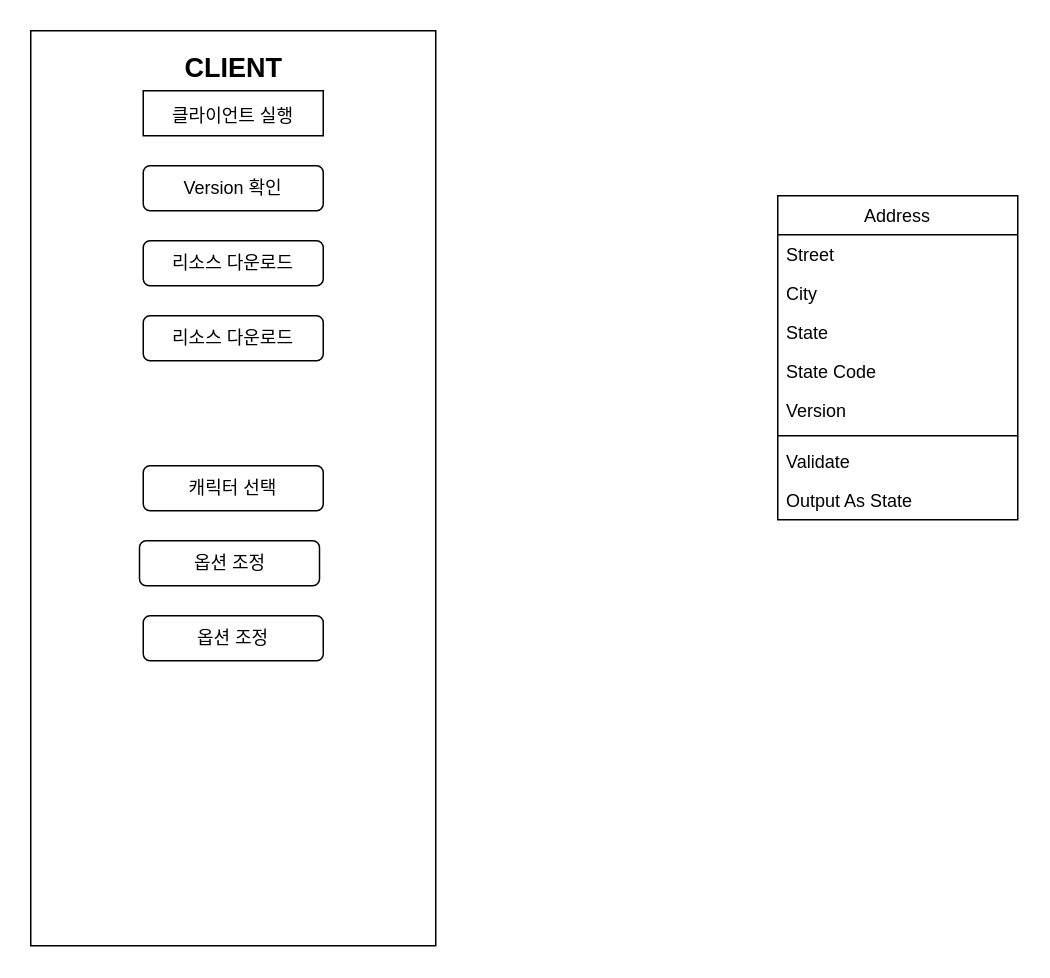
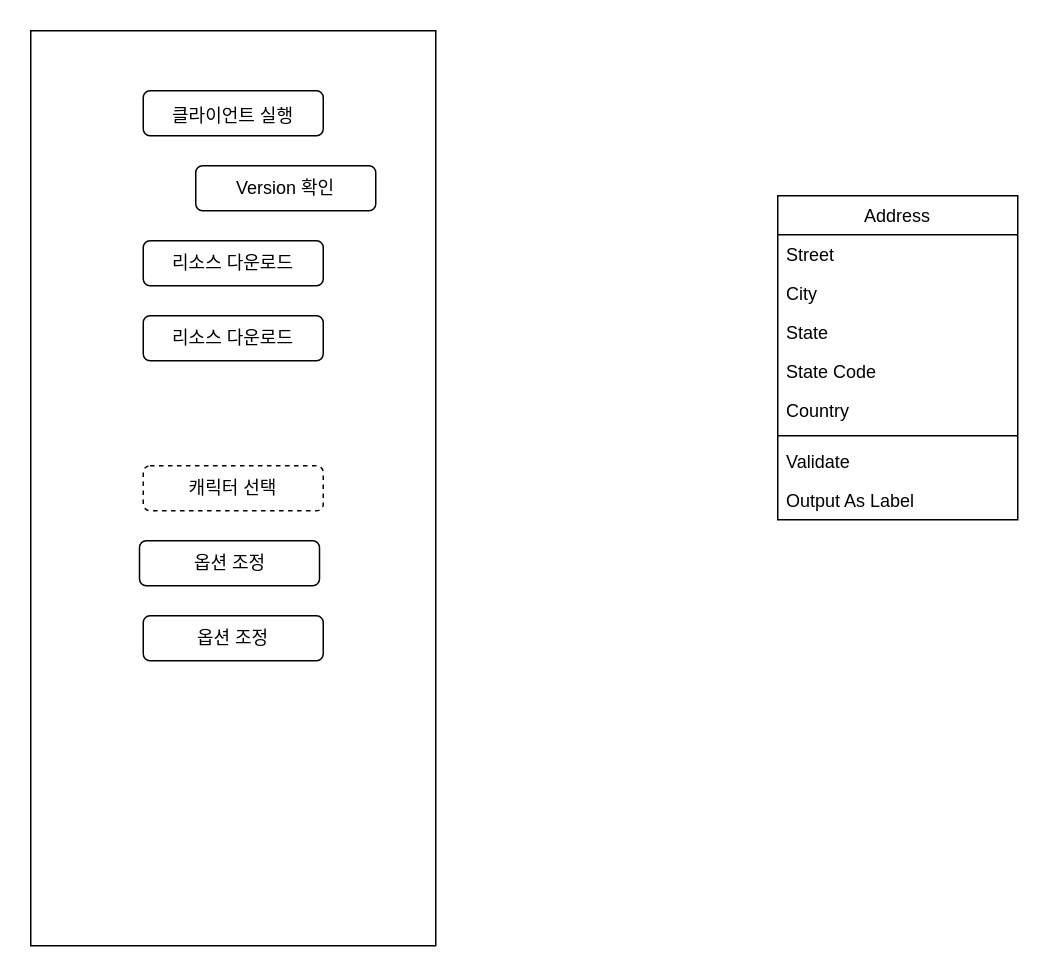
node "CLIENT": removed
node "클라이언트 실행": shape rectangle -> rounded rectangle
node "Version 확인": moved (233, 188) -> (286, 188)
node "Version": label "Version" -> "Country"
node "캐릭터 선택": style solid -> dashed
node "Output As State": label "Output As State" -> "Output As Label"
